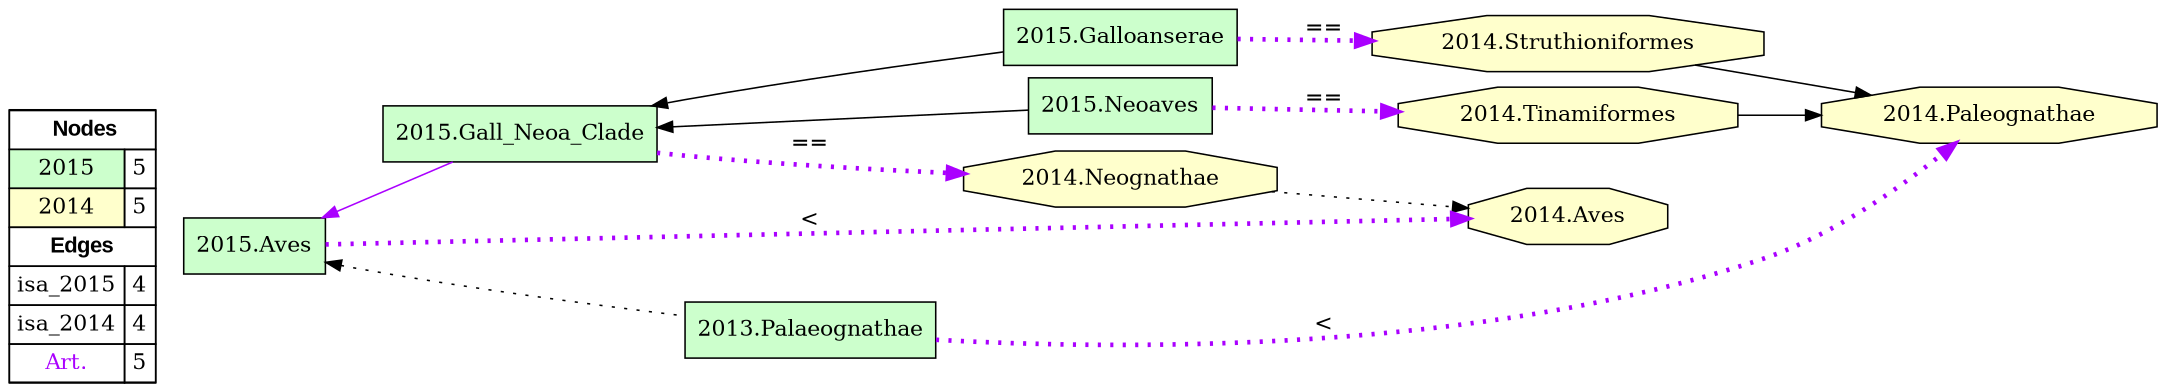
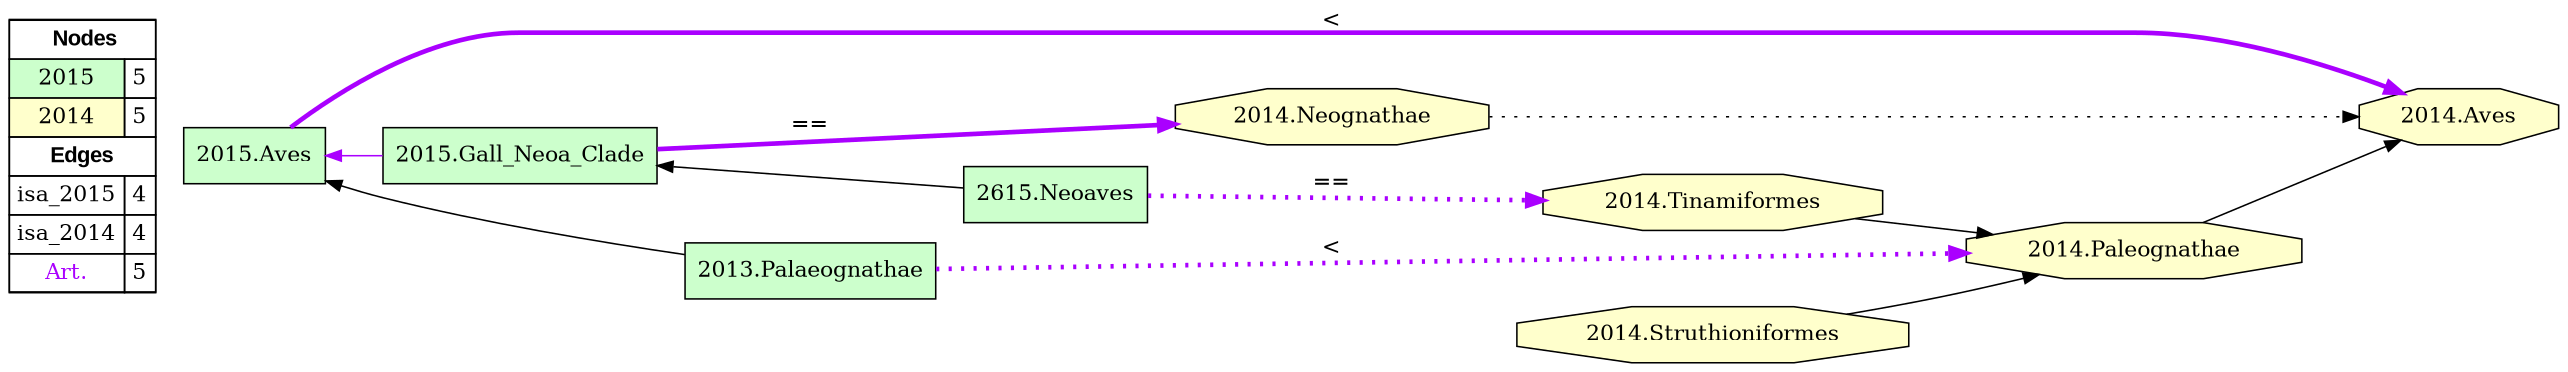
node "2015.Galloanserae": removed
node "2015.Neoaves": label "2015.Neoaves" -> "2615.Neoaves"
edge "2015.Gall_Neoa_Clade" -> "2014.Neognathae": style dotted -> solid
edge "2014.Paleognathae" -> "2014.Aves": added
edge "2015.Aves" -> "2014.Aves": style dotted -> solid
edge "2013.Palaeognathae" -> "2015.Aves": style dotted -> solid
